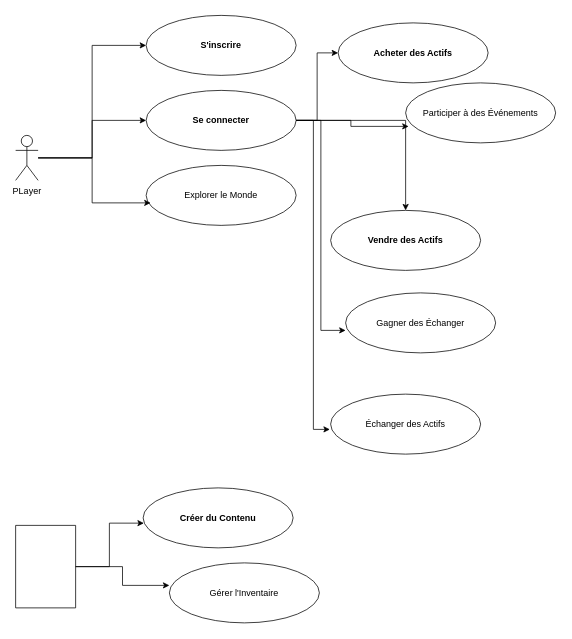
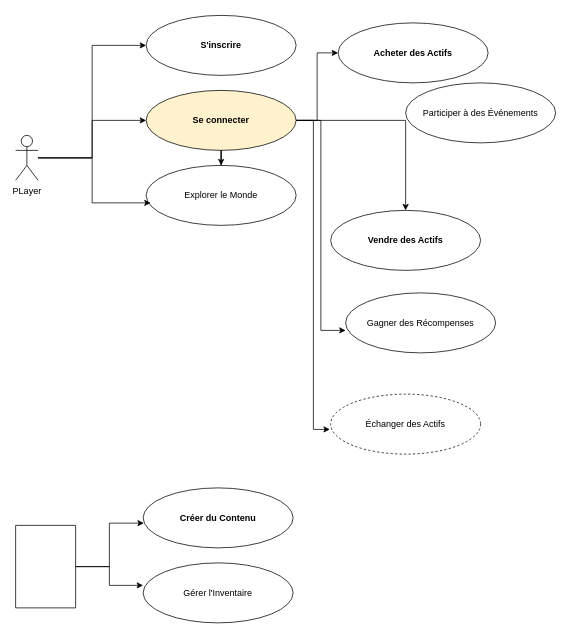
node "Se connecter": fillcolor #ffffff -> #fff2cc
edge "Se connecter" -> "Participer à des Événements": now "Se connecter" -> "Explorer le Monde"
node "Gagner des Échanger": label "Gagner des Échanger" -> "Gagner des Récompenses"
node "Échanger des Actifs": style solid -> dashed
node "Gérer l'Inventaire": moved (244, 593) -> (218, 593)
